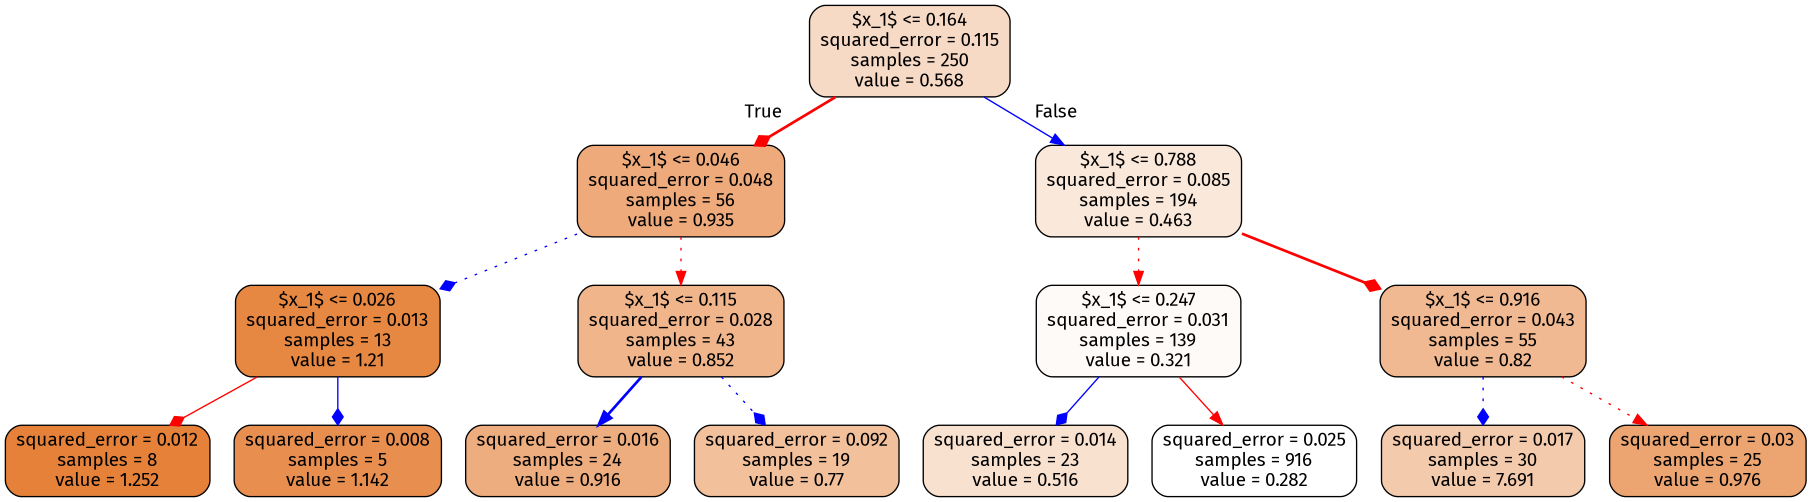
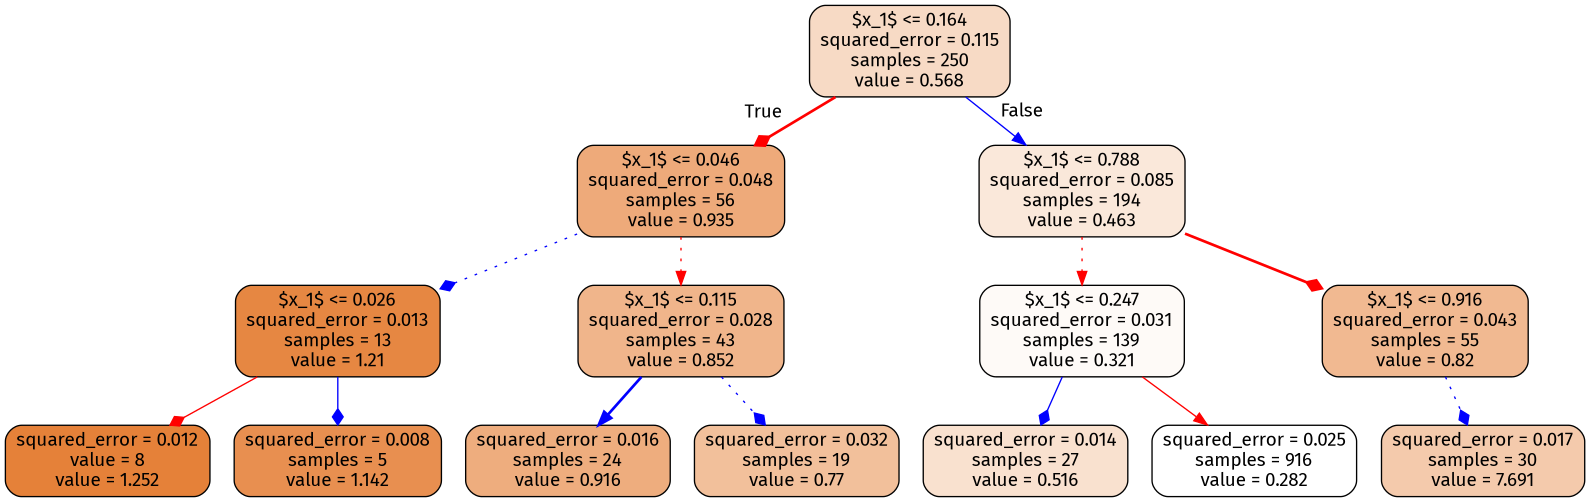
node "squared_error = 0.012 samples = 8 value = 1.252": label "squared_error = 0.012 samples = 8 value = 1.252" -> "squared_error = 0.012 value = 8 value = 1.252"
node "squared_error = 0.092 samples = 19 value = 0.77": label "squared_error = 0.092 samples = 19 value = 0.77" -> "squared_error = 0.032 samples = 19 value = 0.77"
node "squared_error = 0.014 samples = 23 value = 0.516": label "squared_error = 0.014 samples = 23 value = 0.516" -> "squared_error = 0.014 samples = 27 value = 0.516"
node "squared_error = 0.03 samples = 25 value = 0.976": removed
